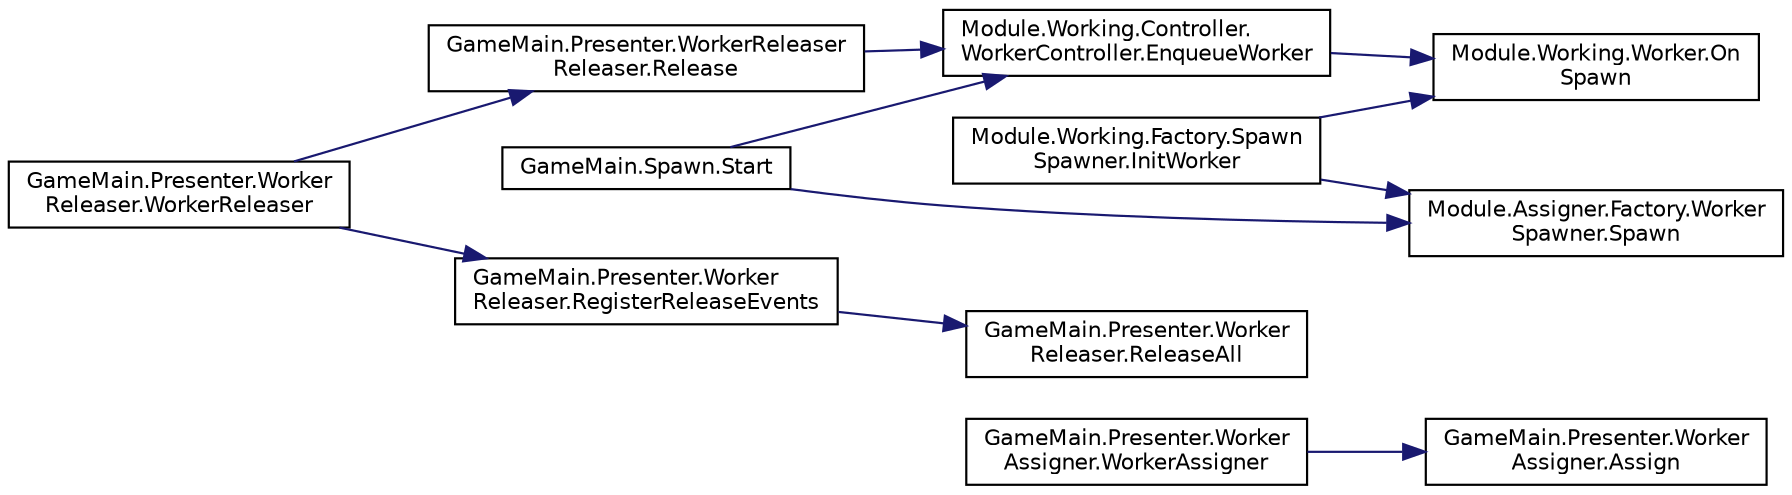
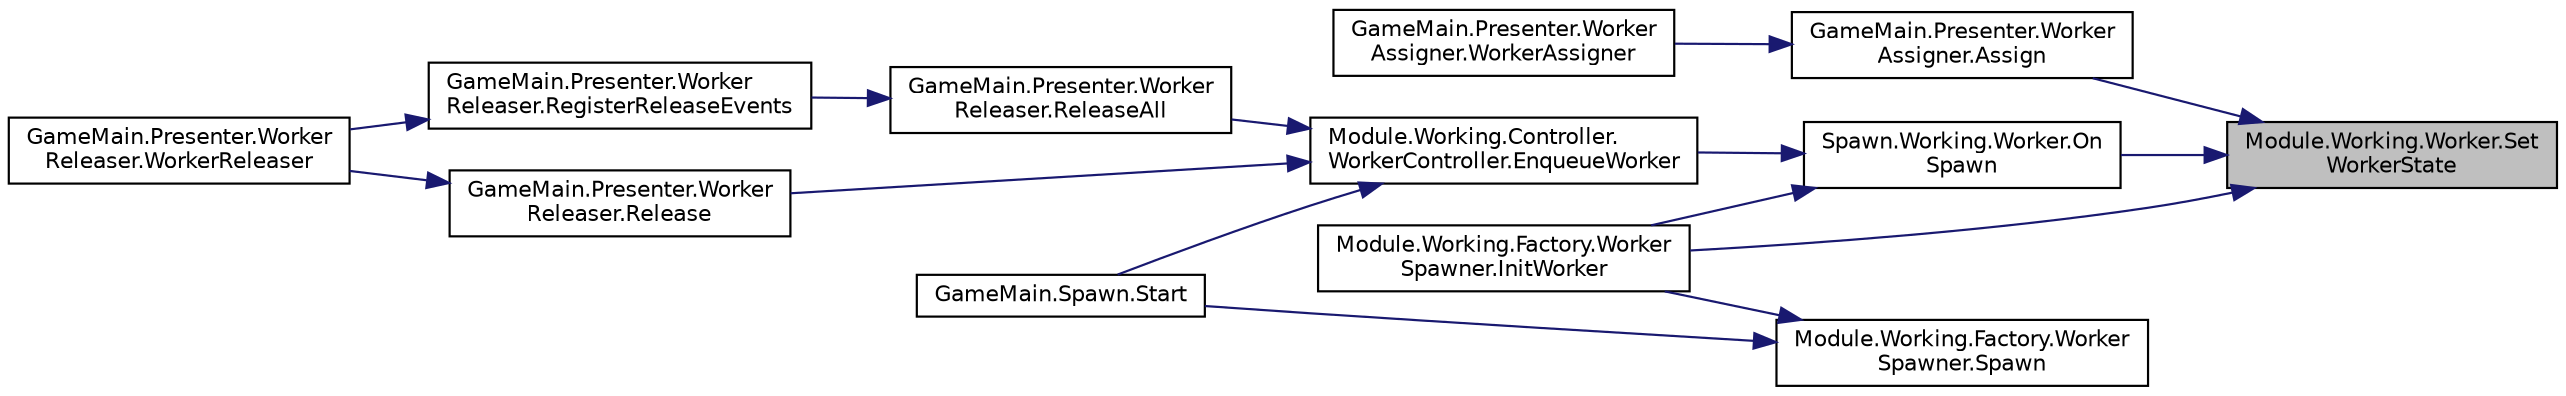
node "GameMain.Presenter.WorkerReleaser Releaser.Release": label "GameMain.Presenter.WorkerReleaser Releaser.Release" -> "GameMain.Presenter.Worker Releaser.Release"
node "Module.Working.Worker.On Spawn": label "Module.Working.Worker.On Spawn" -> "Spawn.Working.Worker.On Spawn"
edge "GameMain.Presenter.Worker Releaser.ReleaseAll" -> "Module.Working.Controller. WorkerController.EnqueueWorker": added
node "Module.Working.Factory.Spawn Spawner.InitWorker": label "Module.Working.Factory.Spawn Spawner.InitWorker" -> "Module.Working.Factory.Worker Spawner.InitWorker"
node "Module.Working.Worker.Set WorkerState": added
node "Module.Assigner.Factory.Worker Spawner.Spawn": label "Module.Assigner.Factory.Worker Spawner.Spawn" -> "Module.Working.Factory.Worker Spawner.Spawn"
